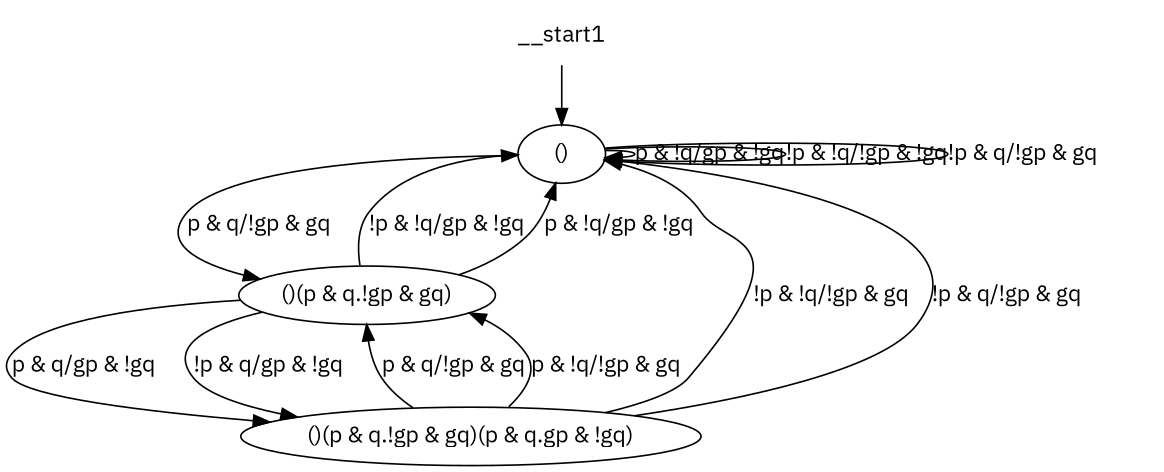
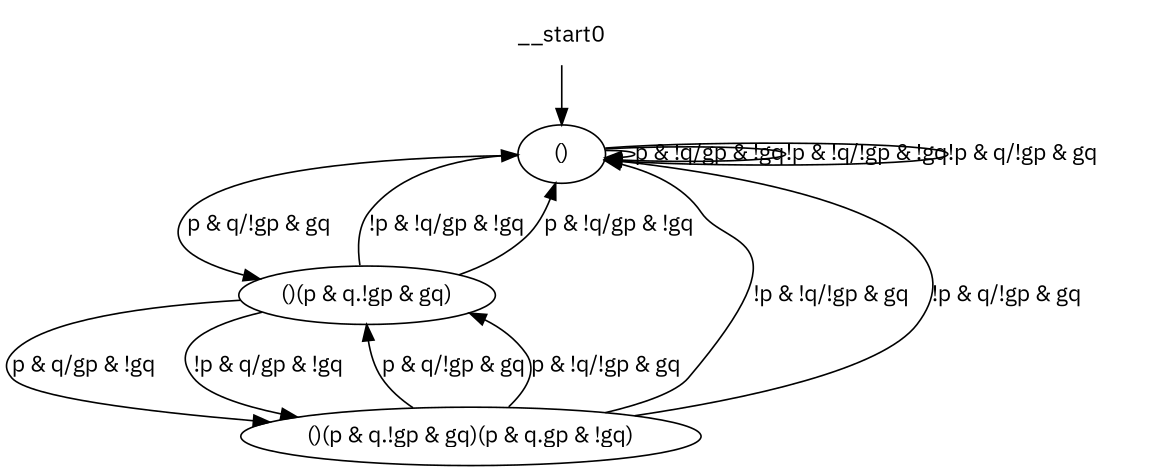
node "__start1": label "__start1" -> "__start0"
